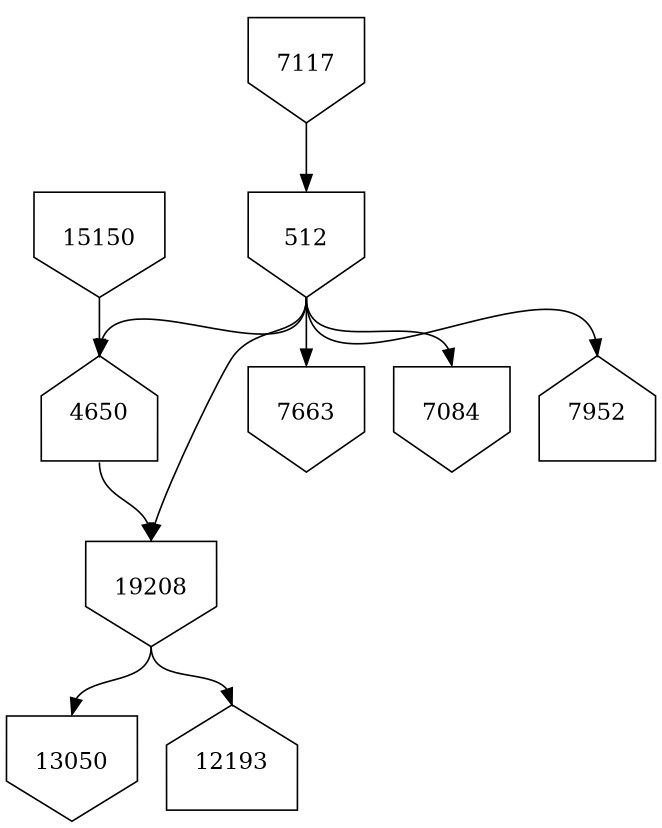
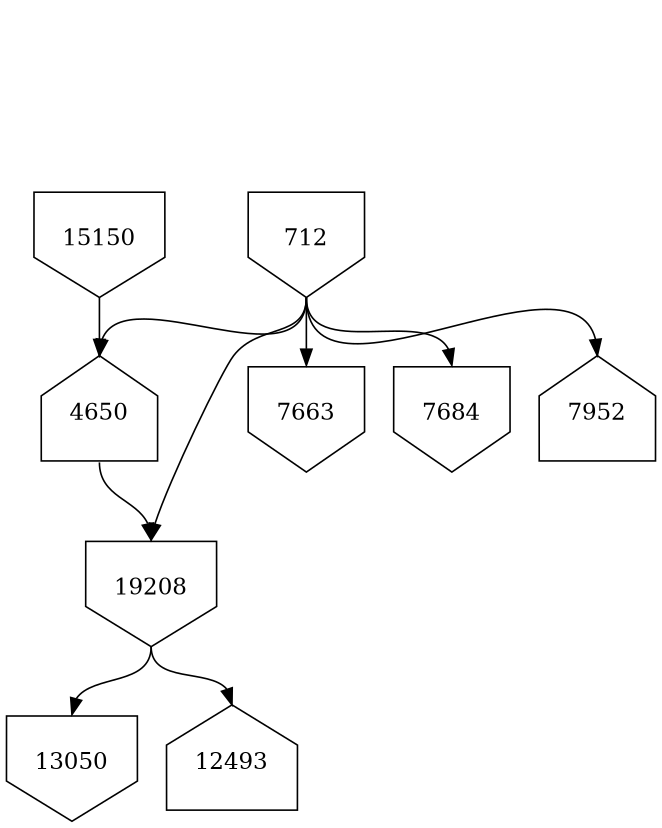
node "7117": removed
node "512": label "512" -> "712"
node "7084": label "7084" -> "7684"
node "12193": label "12193" -> "12493"
